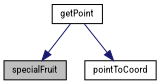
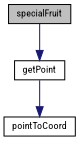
edge "getPoint" -> "specialFruit": reversed
